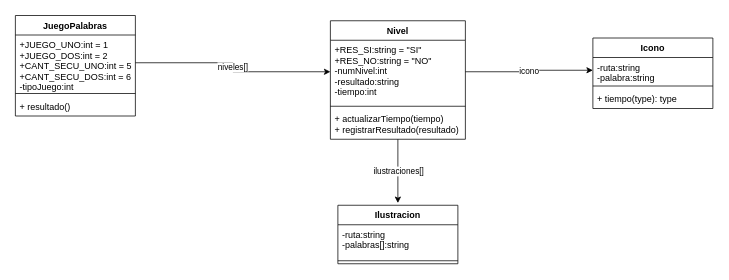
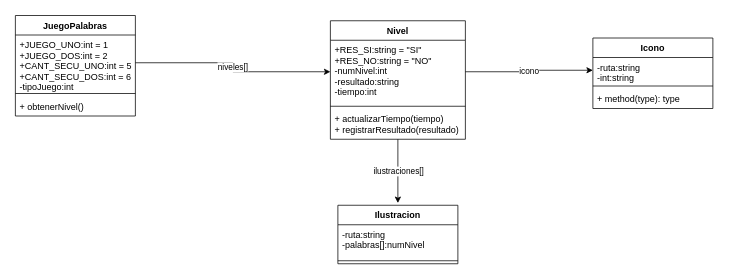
node "-ruta:string -palabra:string": label "-ruta:string -palabra:string" -> "-ruta:string -int:string"
node "+ tiempo(type): type": label "+ tiempo(type): type" -> "+ method(type): type"
node "+ resultado()": label "+ resultado()" -> "+ obtenerNivel()"
node "-ruta:string -palabras[]:string": label "-ruta:string -palabras[]:string" -> "-ruta:string -palabras[]:numNivel"
